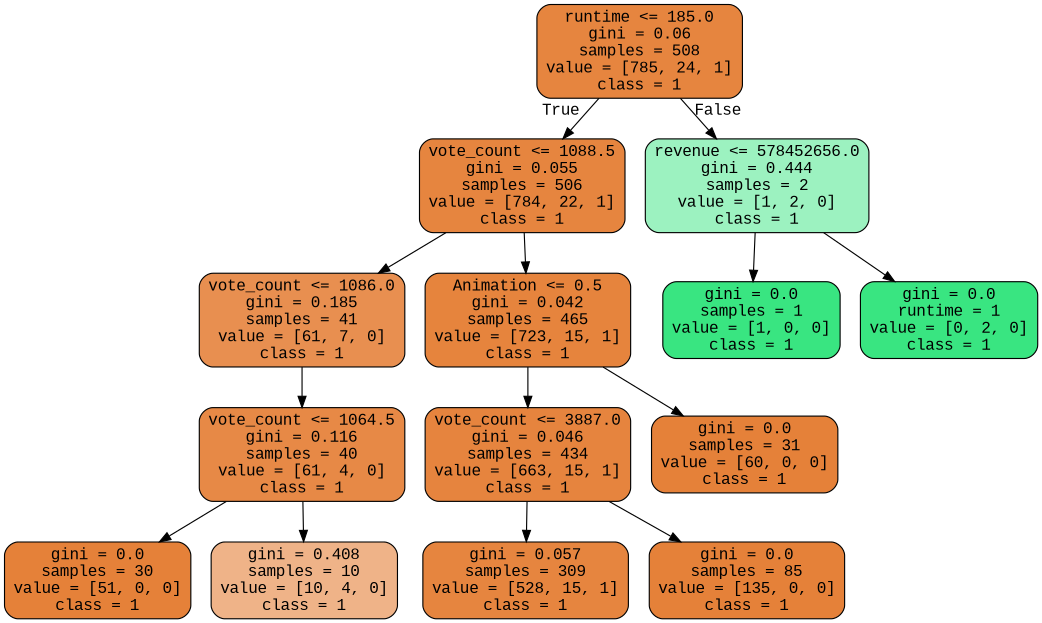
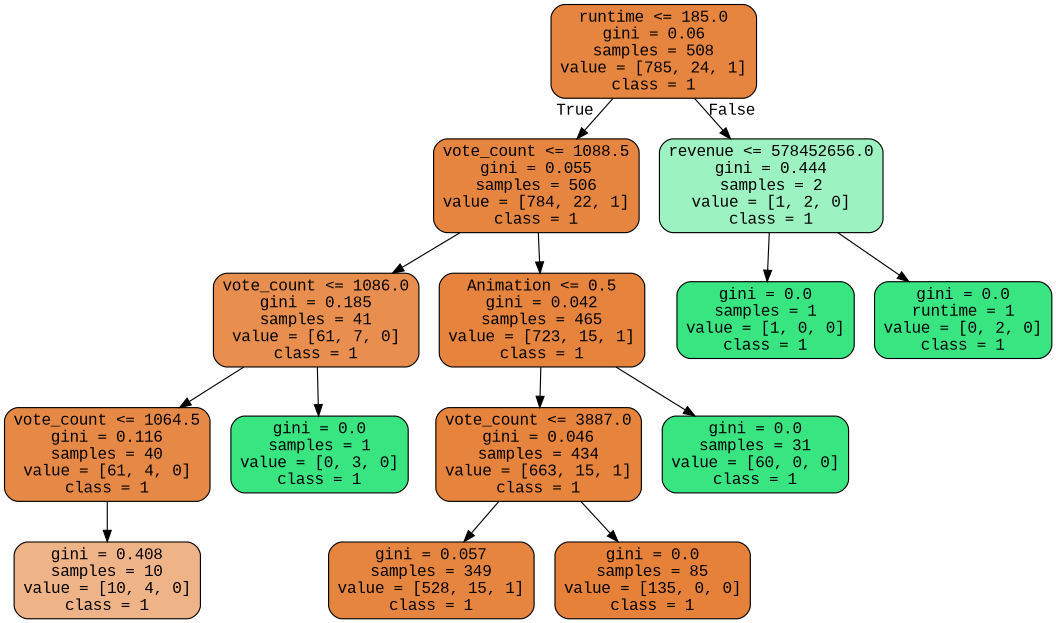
node "gini = 0.0 samples = 1 value = [0, 3, 0] class = 1": added
node "gini = 0.0 samples = 31 value = [60, 0, 0] class = 1": fillcolor #e58139 -> #39e581
node "gini = 0.0 samples = 30 value = [51, 0, 0] class = 1": removed
node "gini = 0.057 samples = 309 value = [528, 15, 1] class = 1": label "gini = 0.057 samples = 309 value = [528, 15, 1] class = 1" -> "gini = 0.057 samples = 349 value = [528, 15, 1] class = 1"
